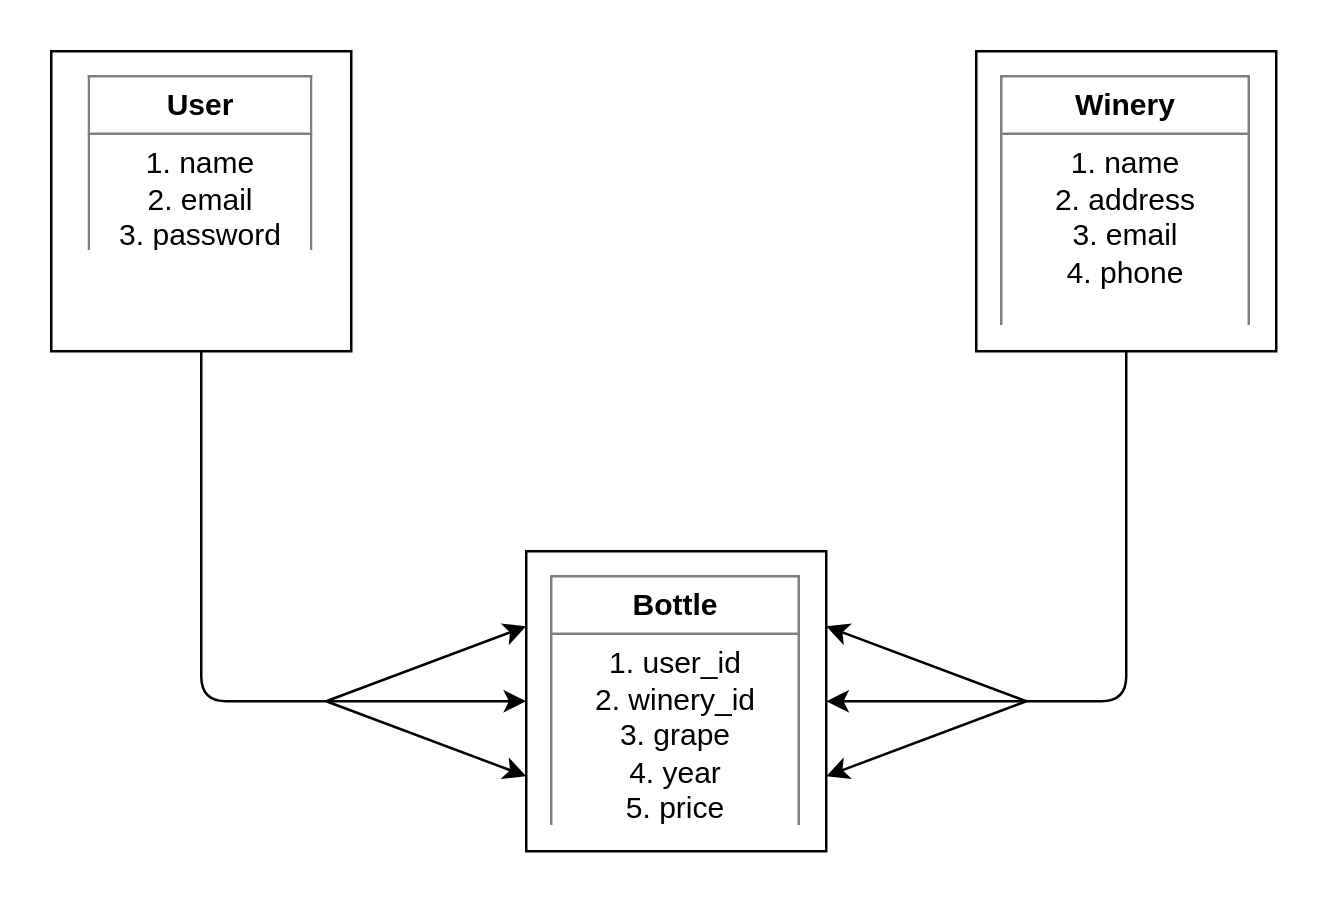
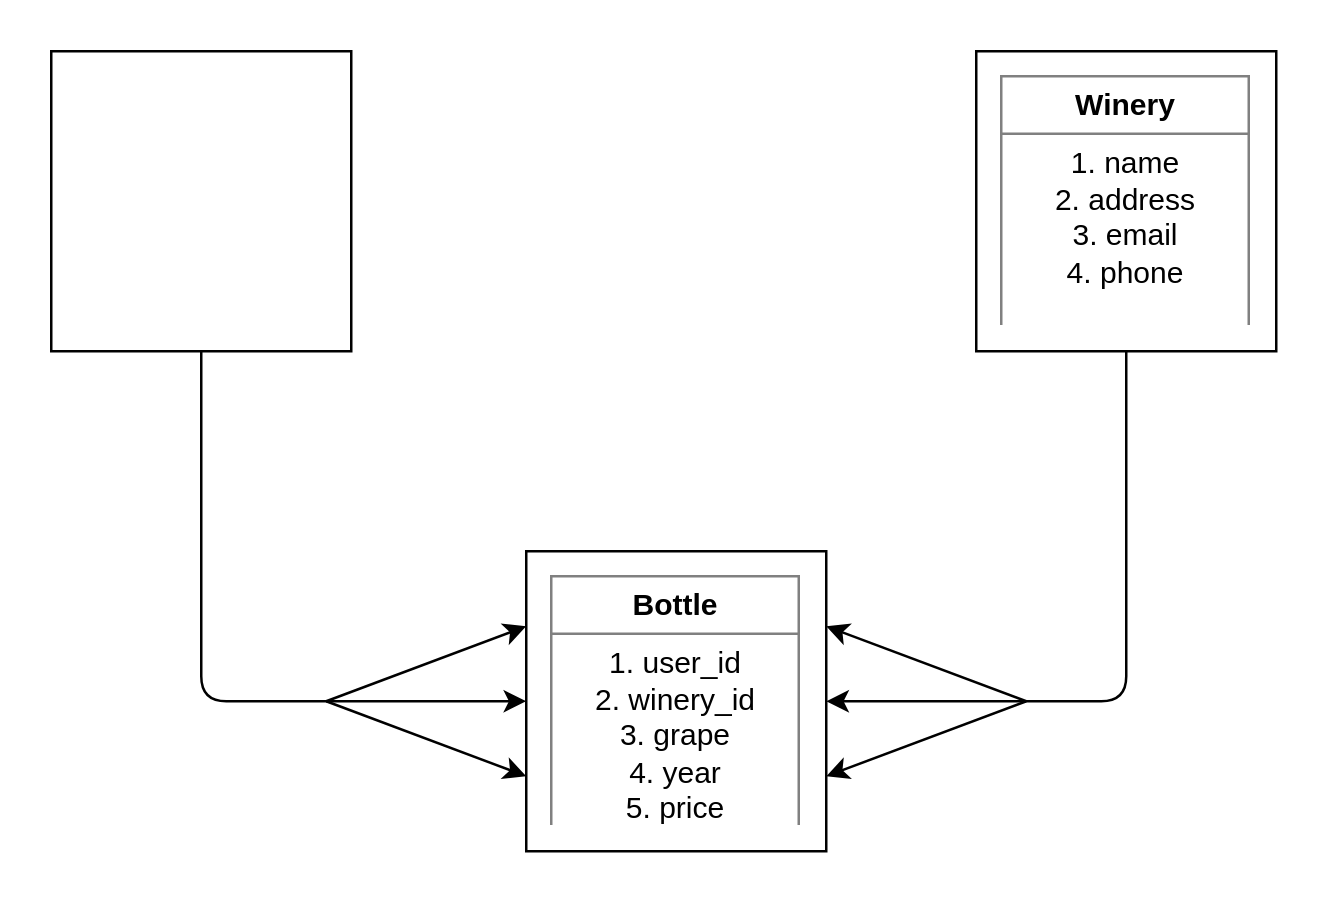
node "User 1. name 2. email 3. password": removed
